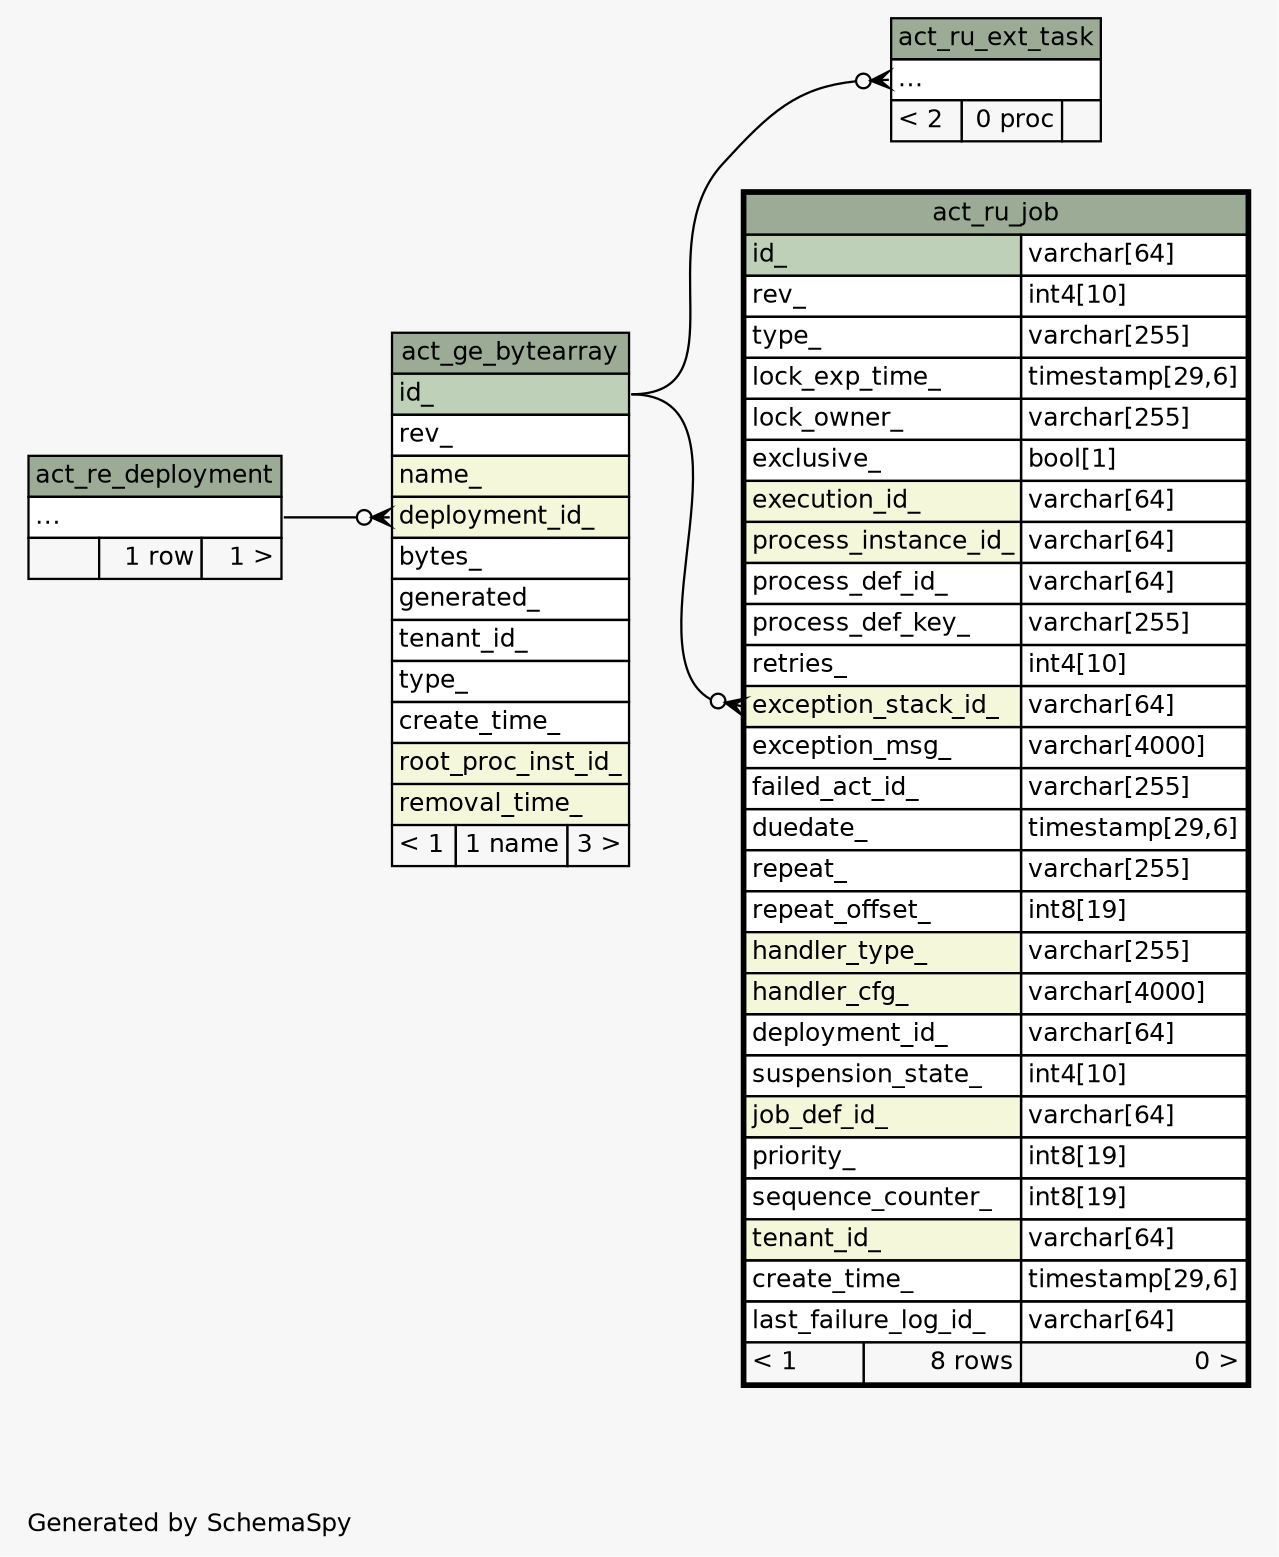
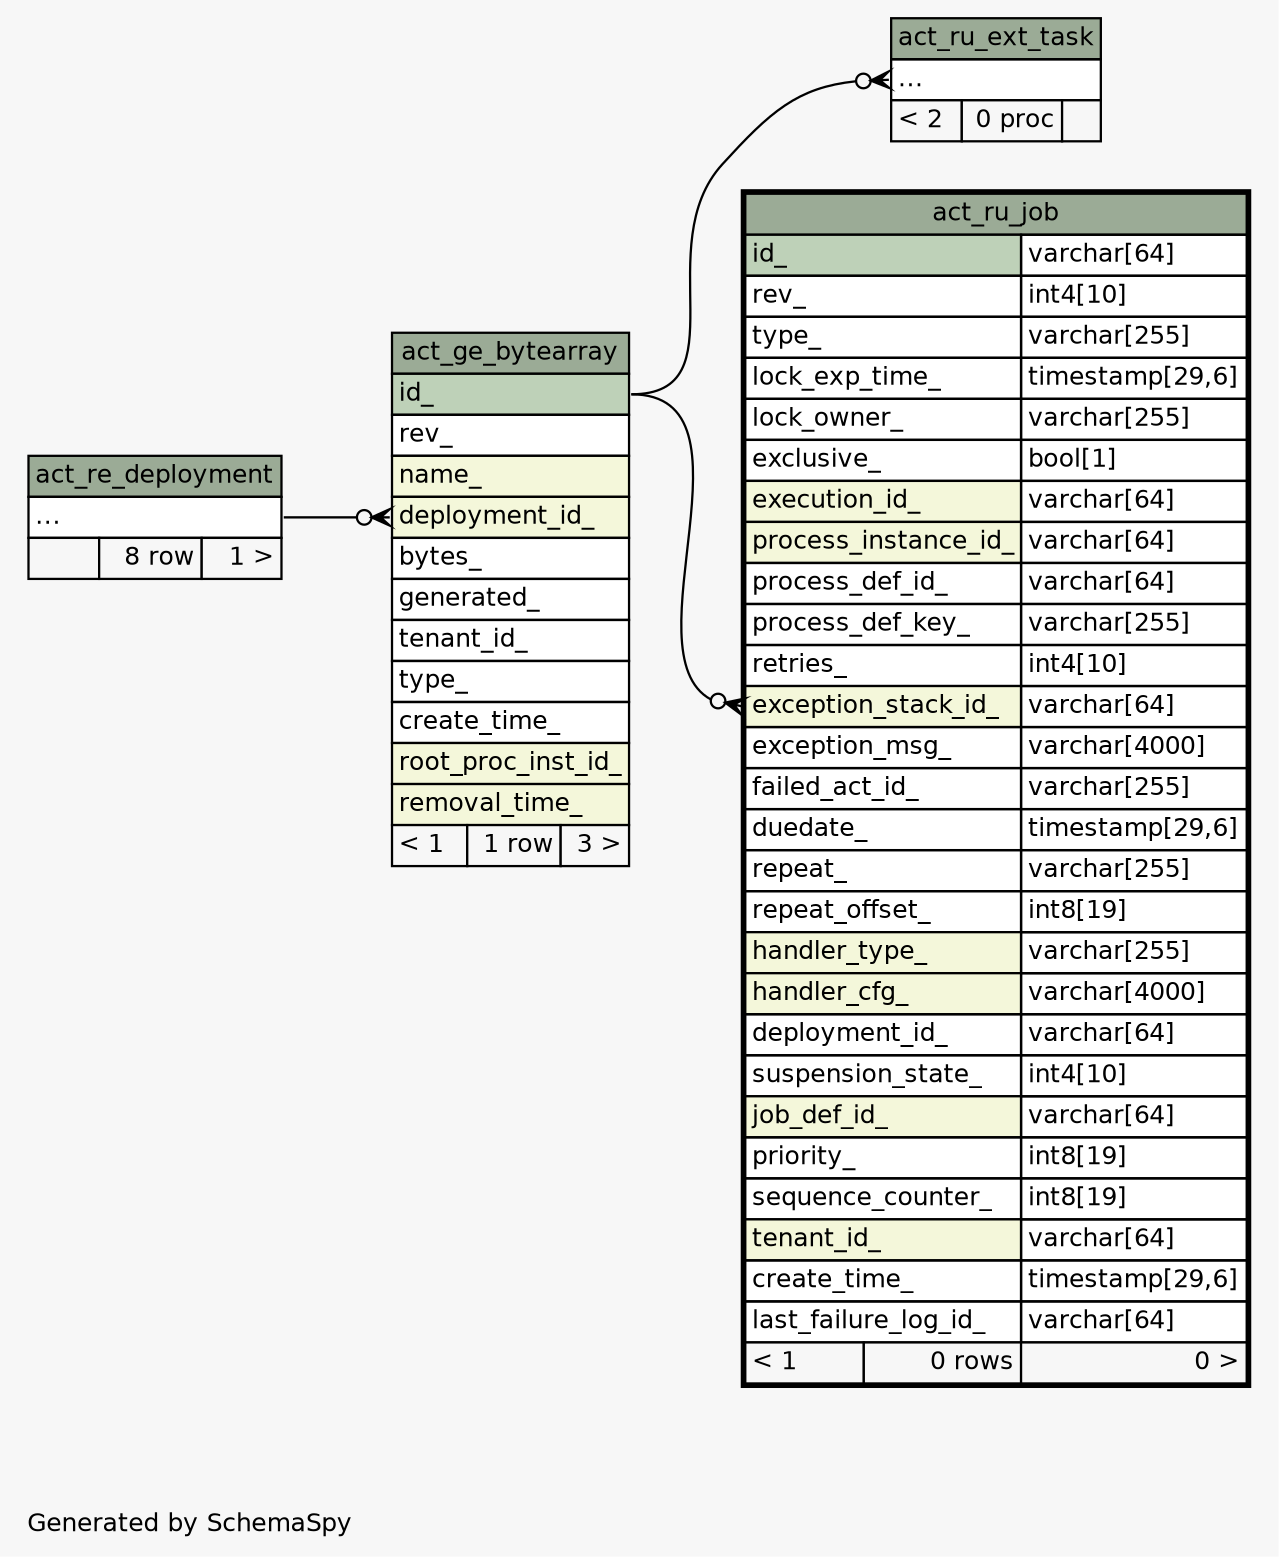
node "act_re_deployment": text "1 row" -> "8 row"
node "act_ge_bytearray": text "1 name" -> "1 row"
node "act_ru_job": text "8 rows" -> "0 rows"
